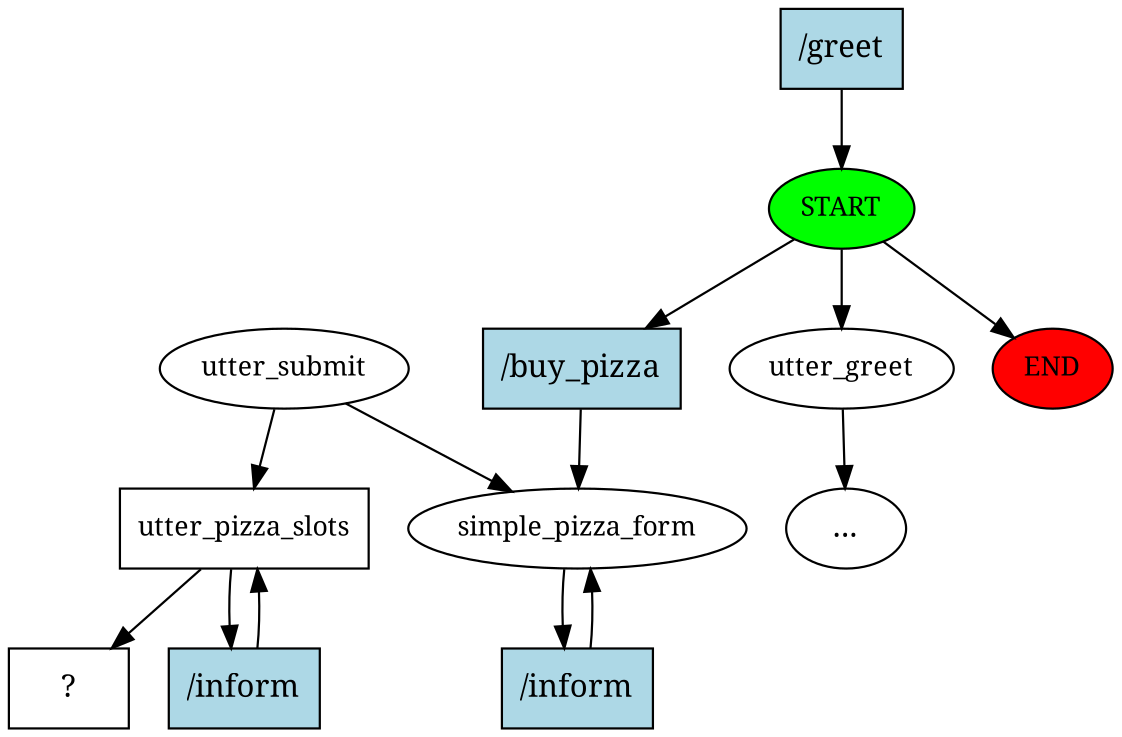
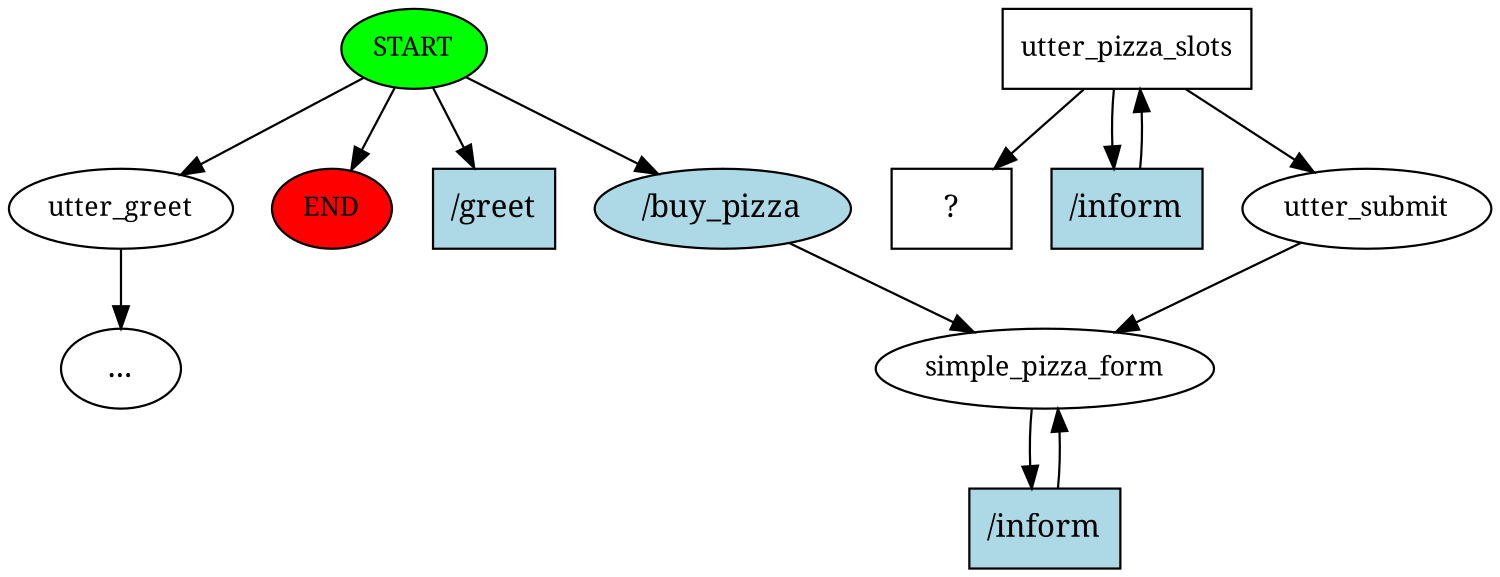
edge "/greet" -> "START": reversed
node "/buy_pizza": shape box -> ellipse
edge "utter_submit" -> "utter_pizza_slots": reversed
